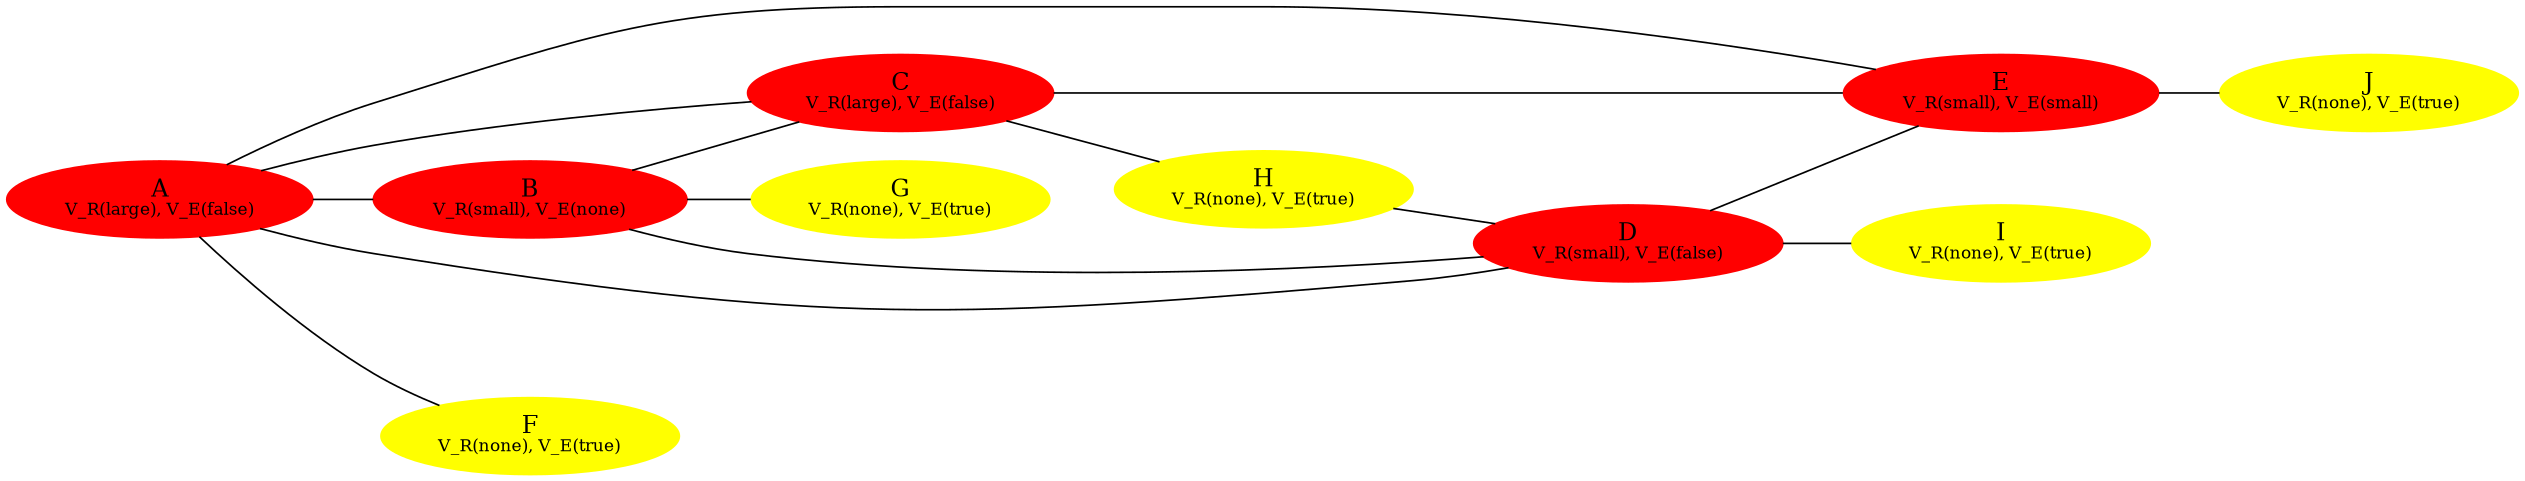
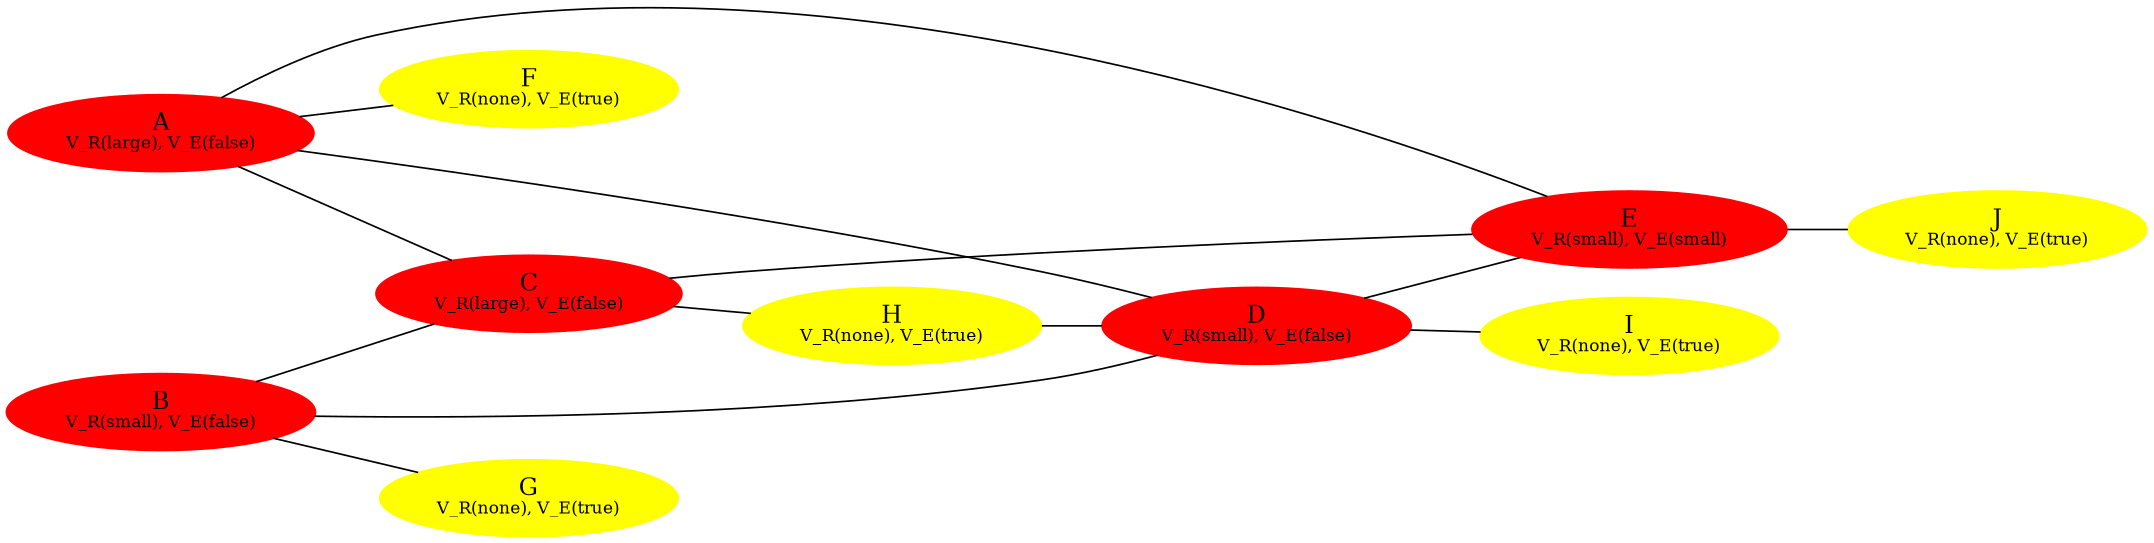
edge "A" -- "B": removed
node "B": text "V_R(small), V_E(none)" -> "V_R(small), V_E(false)"
